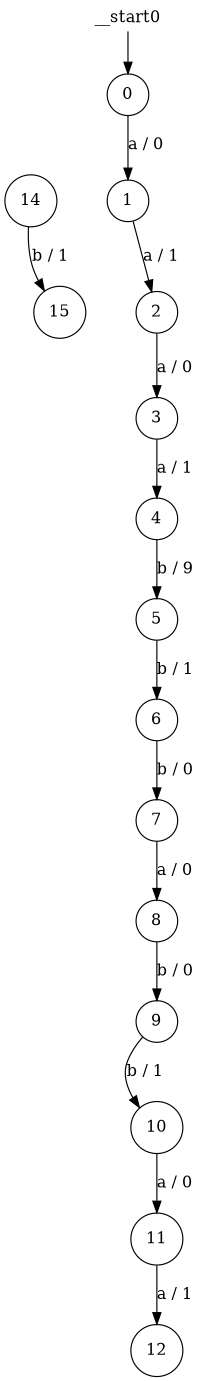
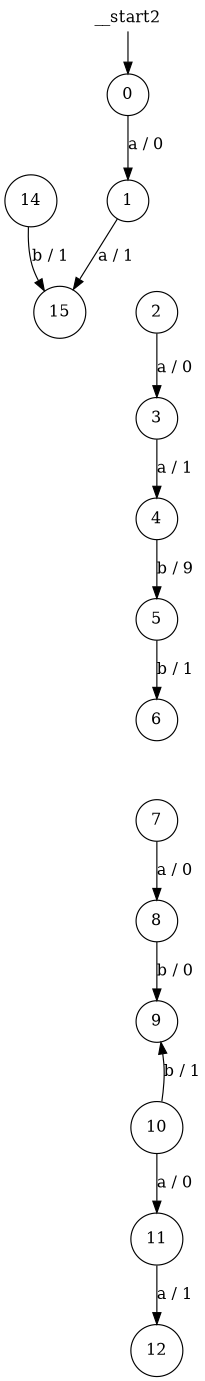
node "__start0": label "__start0" -> "__start2"
edge "1" -> "2": now "1" -> "15"
edge "6" -> "7": removed, label "b / 0"
edge "9" -> "10": reversed
